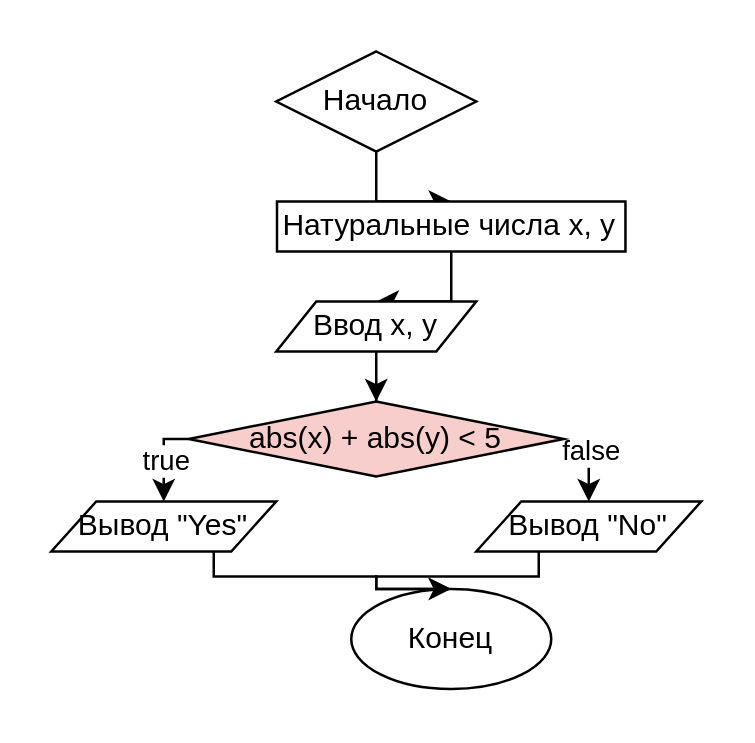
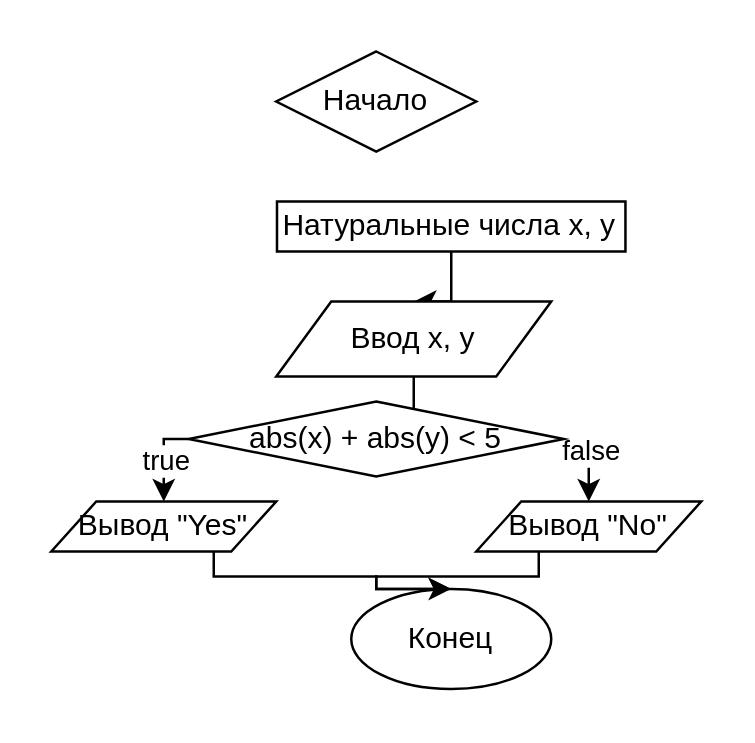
edge "Начало" -> "Натуральные числа x, y": removed
node "Ввод x, y": size 200x50 -> 275x75
node "abs(x) + abs(y) < 5": fillcolor #f8cecc -> #ffffff
